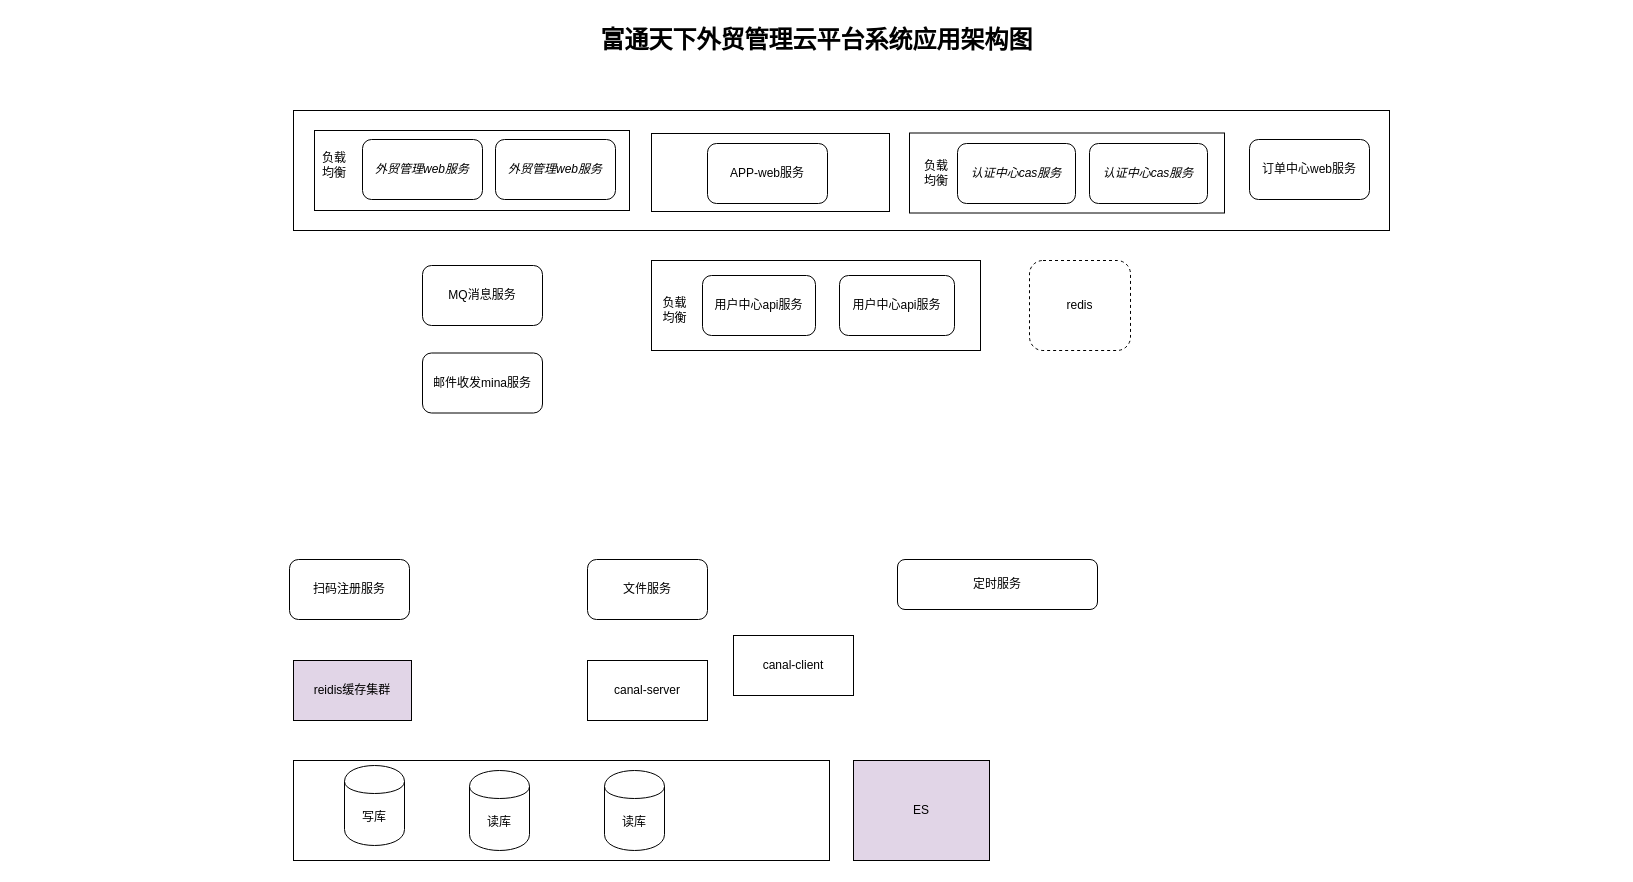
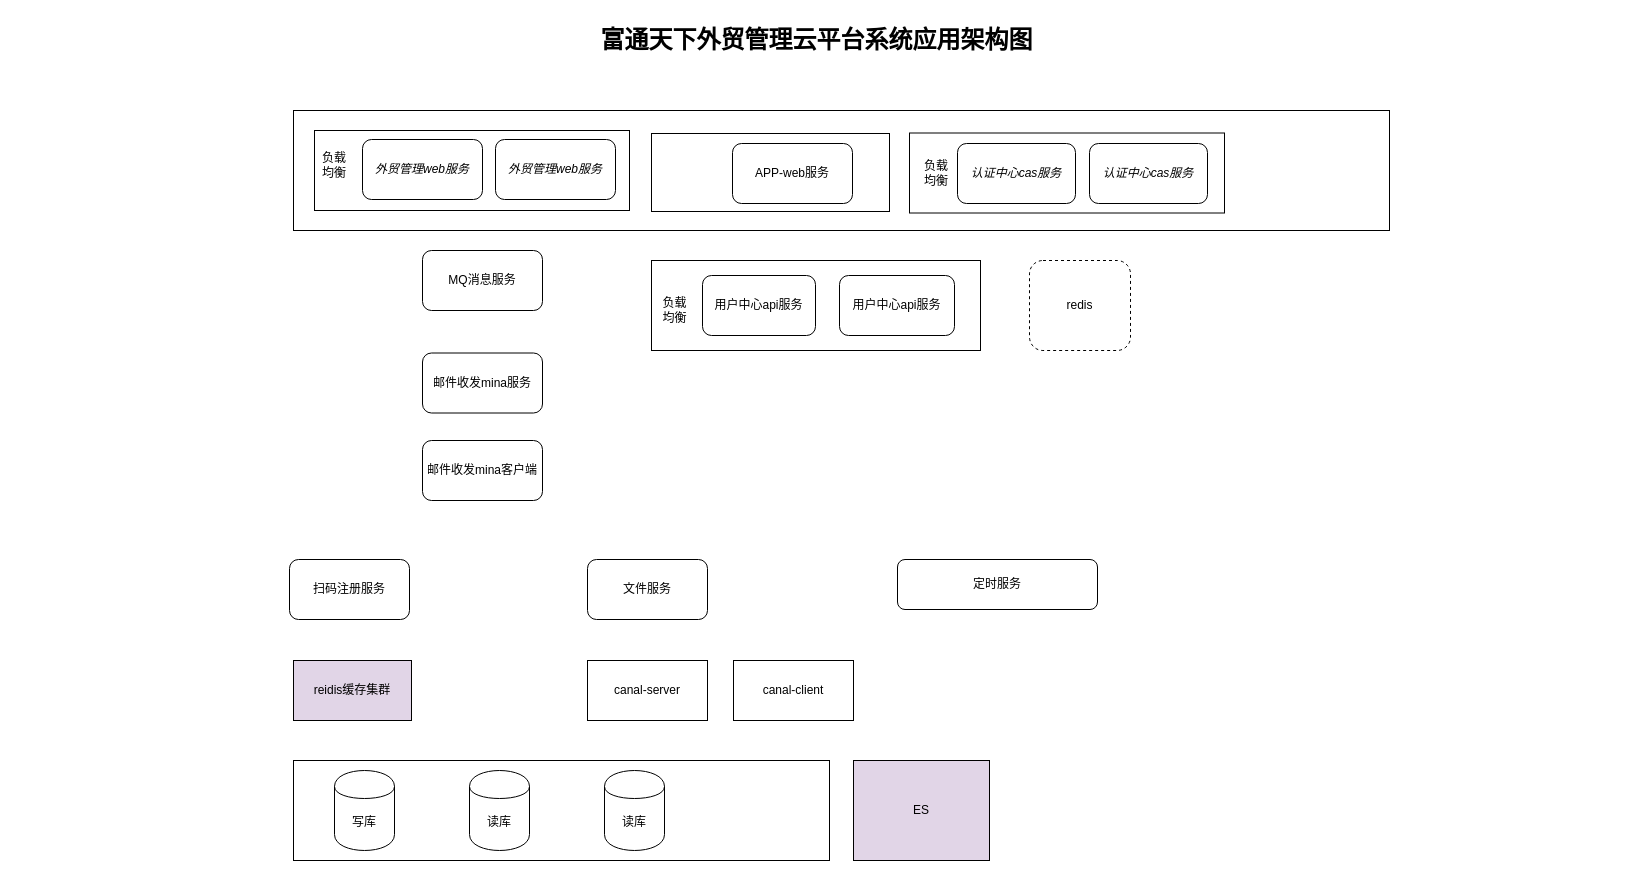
node "订单中心web服务": removed
node "APP-web服务": moved (768, 174) -> (793, 174)
node "MQ消息服务": moved (483, 296) -> (483, 281)
node "邮件收发mina客户端": added
node "canal-client": moved (794, 666) -> (794, 691)
node "写库": moved (375, 806) -> (365, 811)
